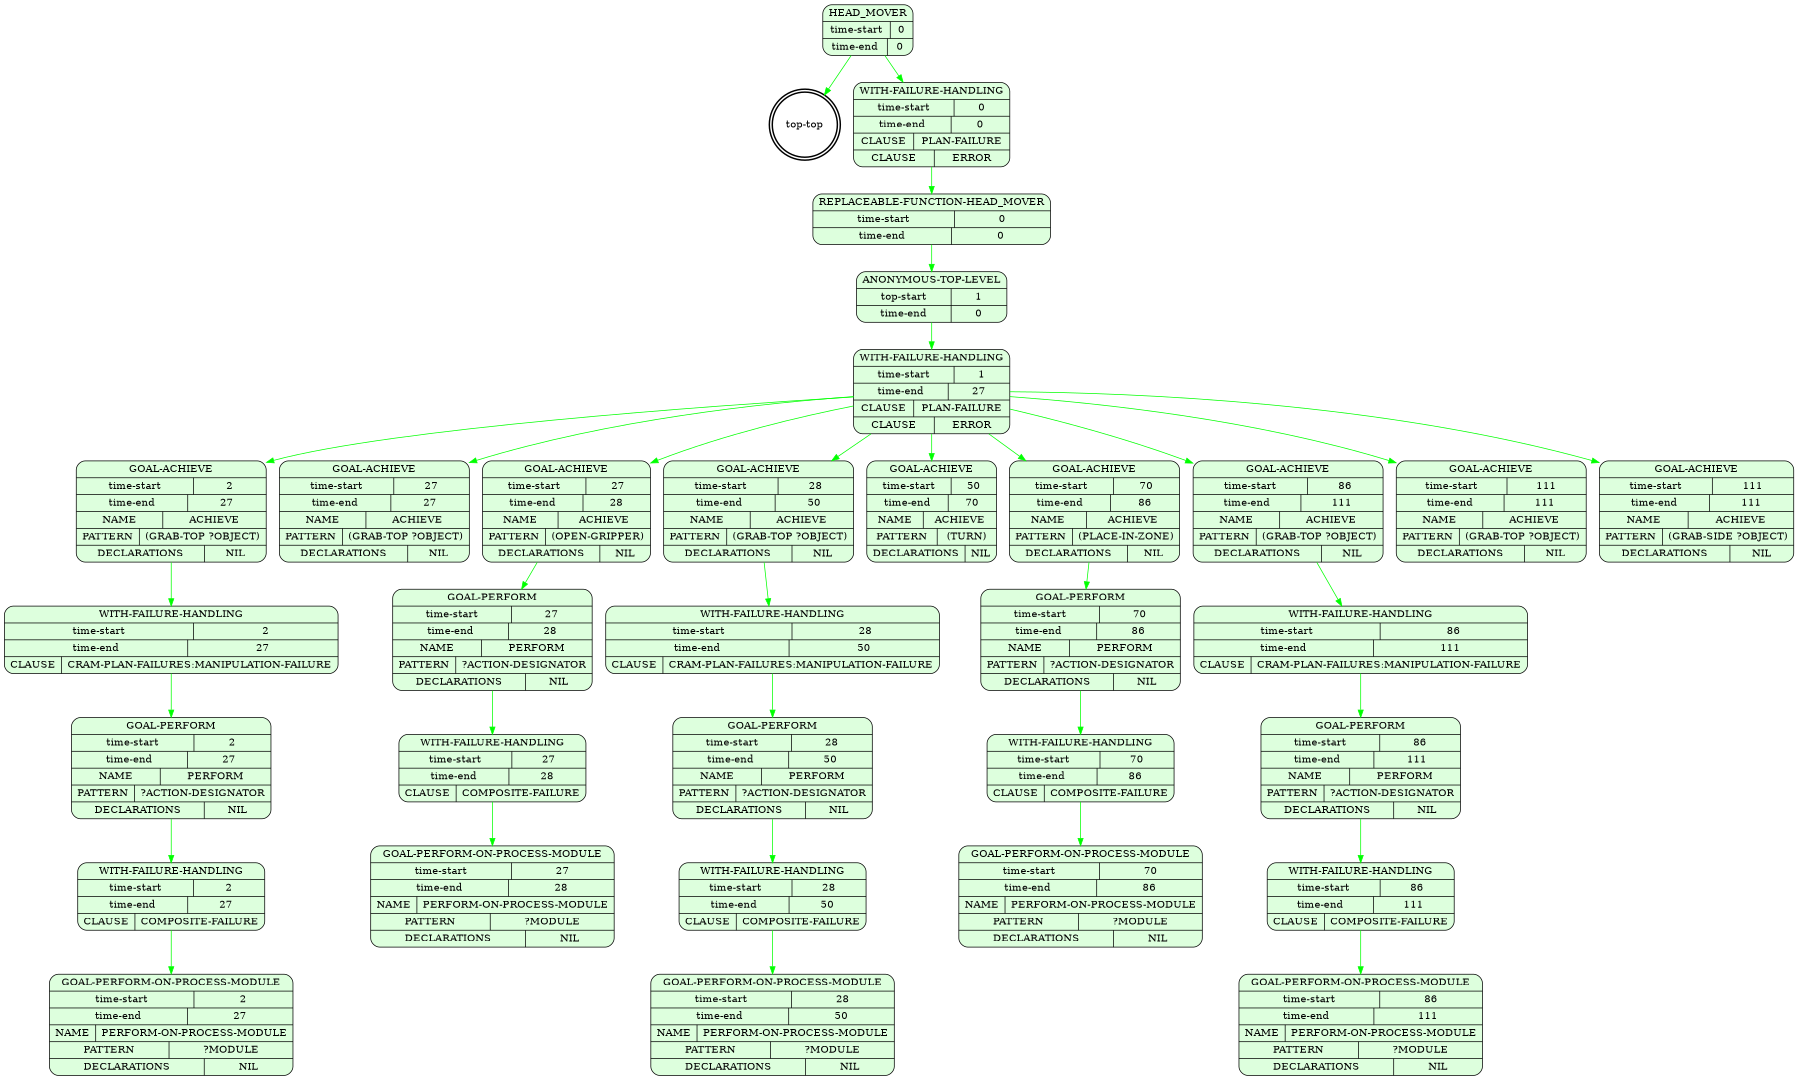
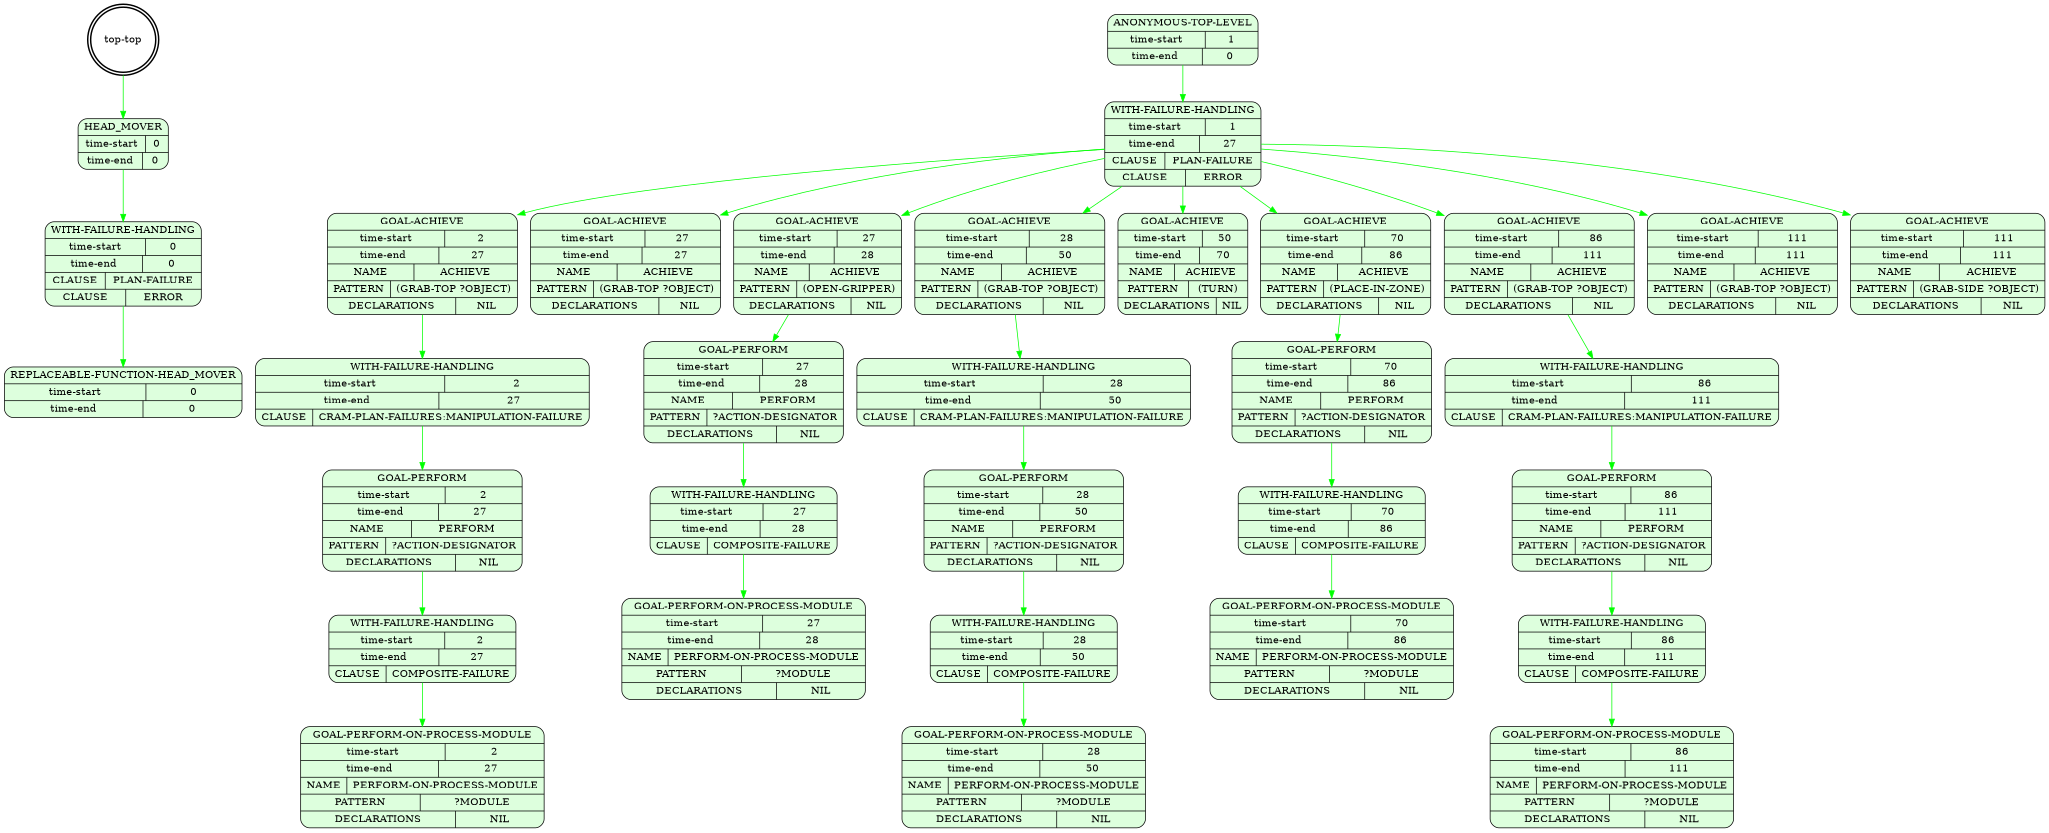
edge "HEAD_MOVER" -> "top-top": reversed
edge "REPLACEABLE-FUNCTION-HEAD_MOVER" -> "ANONYMOUS-TOP-LEVEL": removed
node "ANONYMOUS-TOP-LEVEL": text "top-start" -> "time-start"
